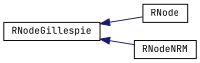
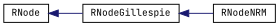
edge "RNode" -> "RNodeGillespie": reversed
